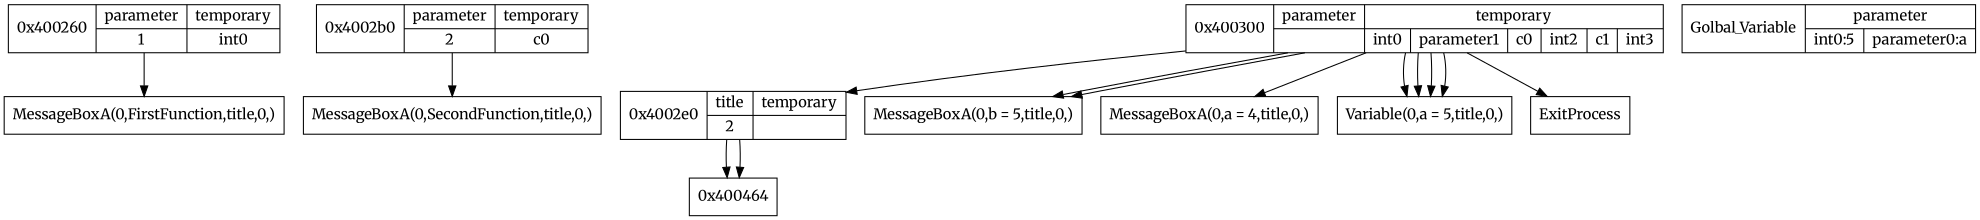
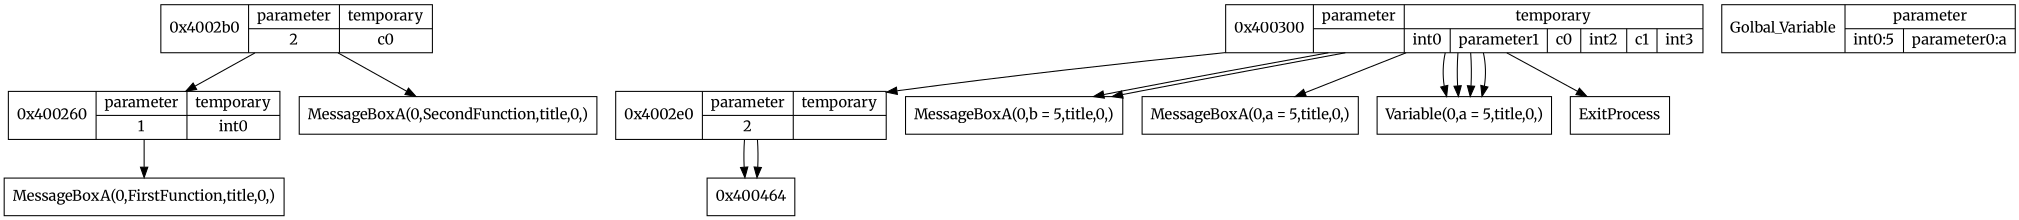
edge "0x4002b0" -> "0x400260": added
node "0x4002e0": text "title" -> "parameter"
node "MessageBoxA(0,a = 4,title,0,)": label "MessageBoxA(0,a = 4,title,0,)" -> "MessageBoxA(0,a = 5,title,0,)"
